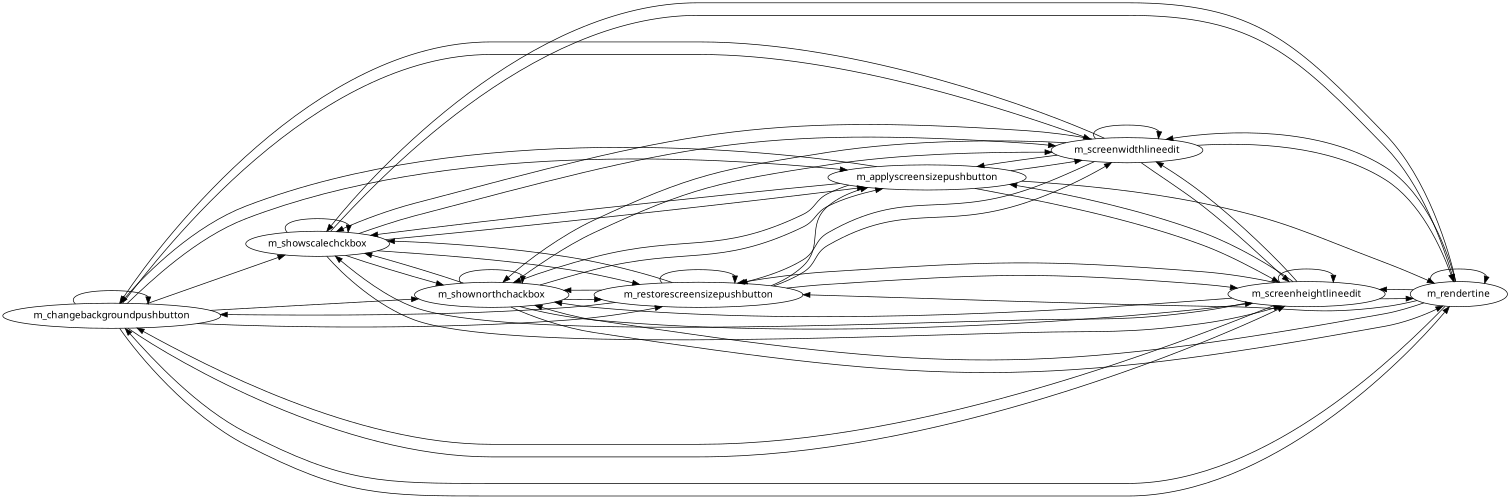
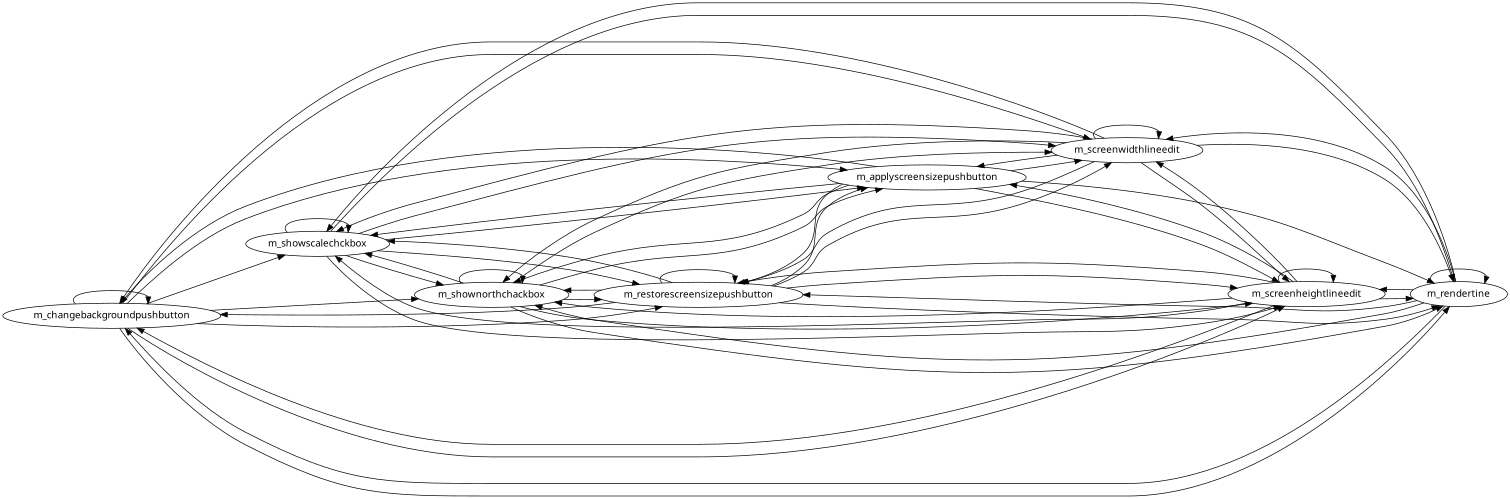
edge "m_applyscreensizepushbutton" -> "m_restorescreensizepushbutton": added
edge "m_restorescreensizepushbutton" -> "m_rendertine": added
